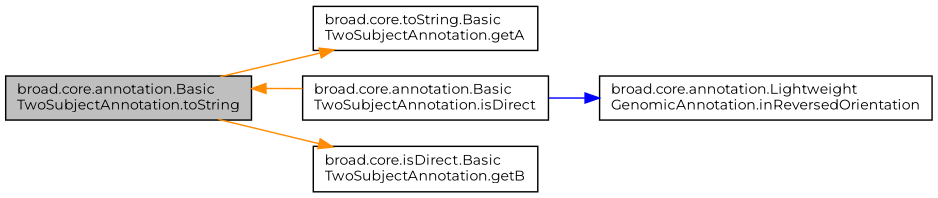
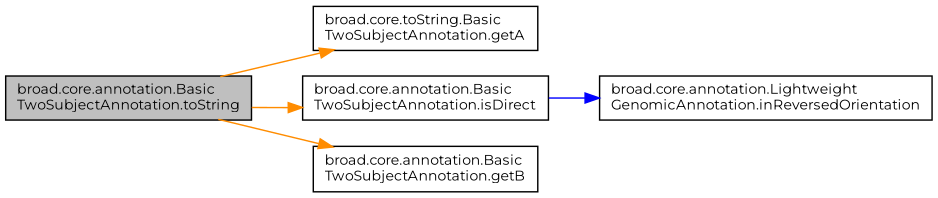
edge "broad.core.annotation.Basic TwoSubjectAnnotation.isDirect" -> "broad.core.annotation.Basic TwoSubjectAnnotation.toString": reversed
node "broad.core.isDirect.Basic TwoSubjectAnnotation.getB": label "broad.core.isDirect.Basic TwoSubjectAnnotation.getB" -> "broad.core.annotation.Basic TwoSubjectAnnotation.getB"
